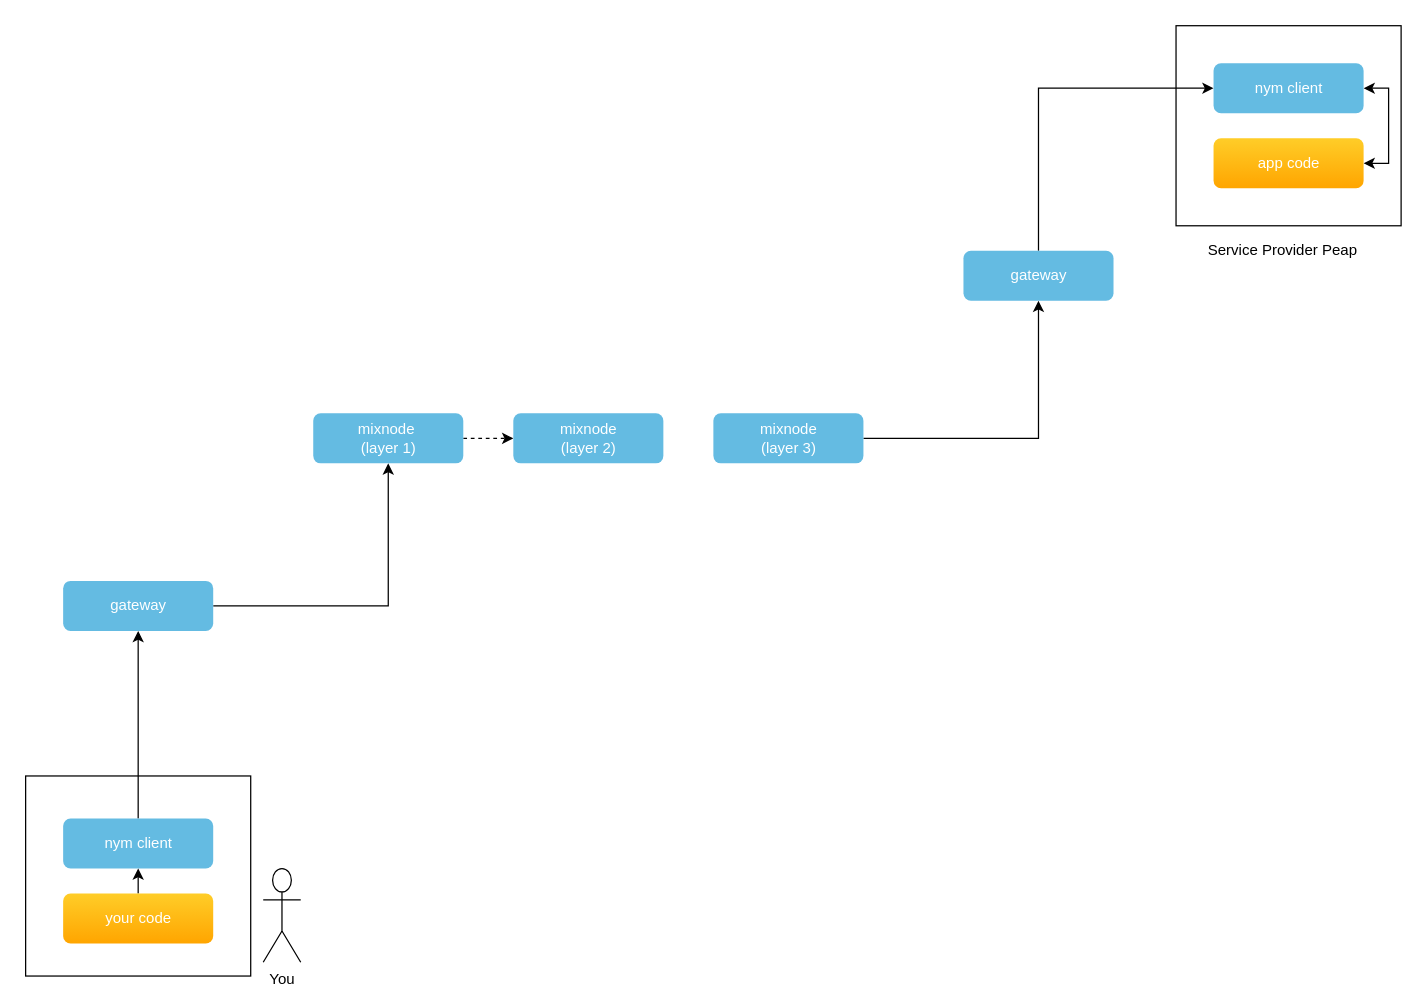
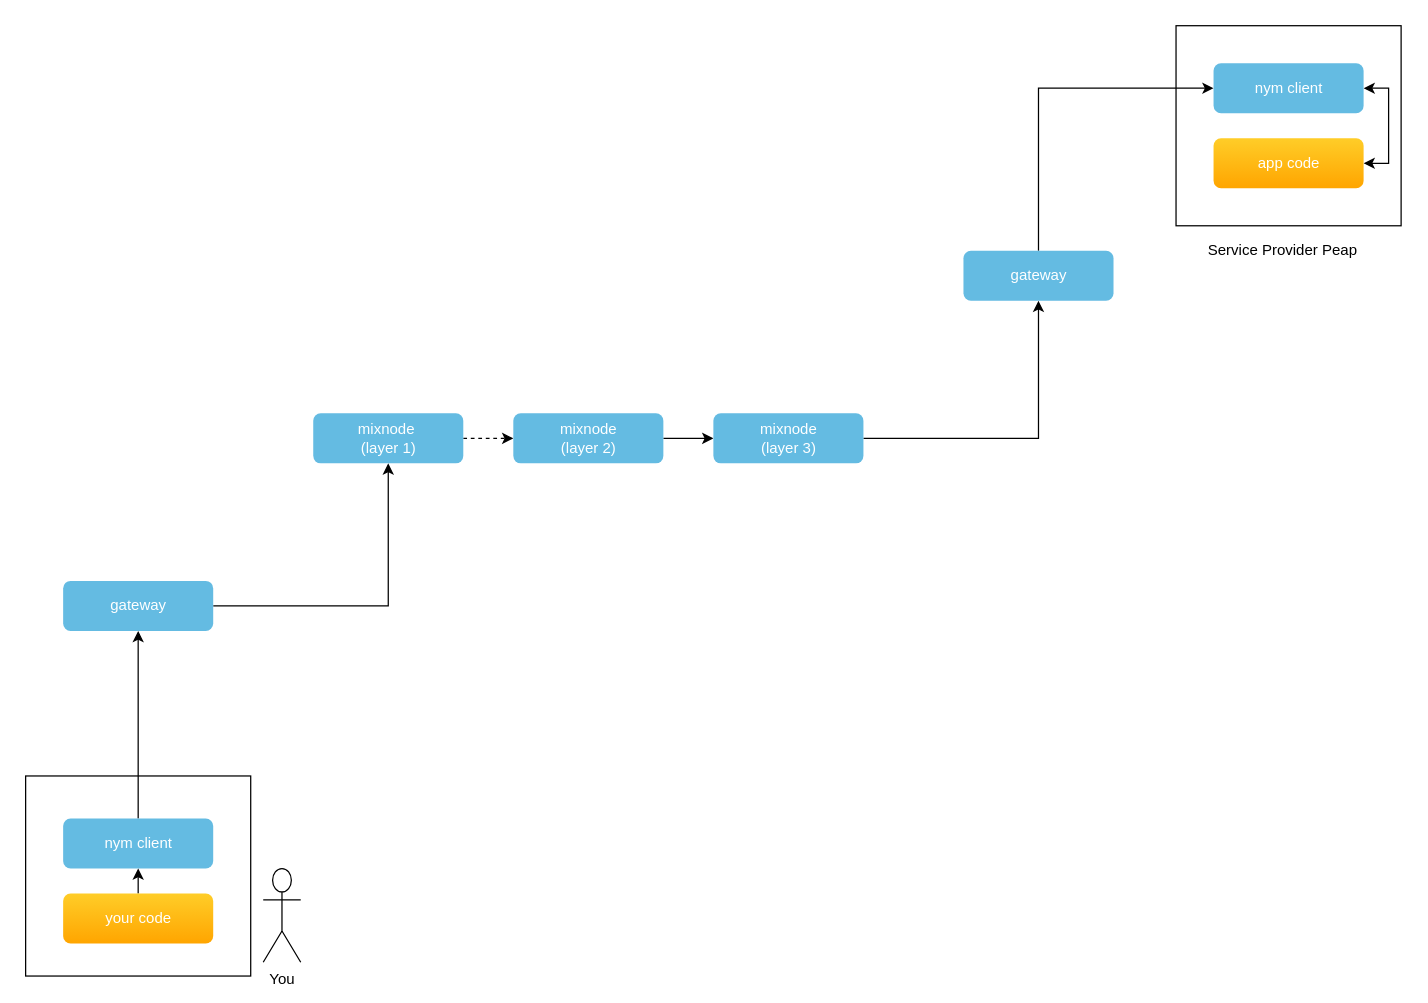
edge "mixnode (layer 2)" -> "mixnode (layer 3)": added
